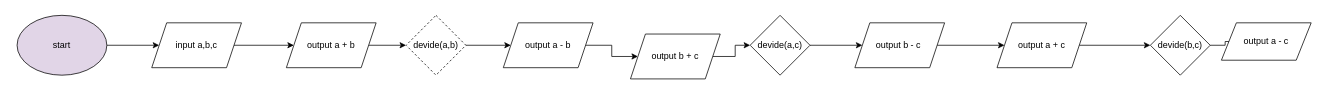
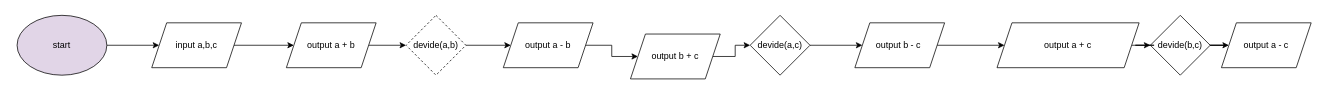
node "output a - c": size 90x38 -> 90x45
node "output a + c": size 90x45 -> 143x45
